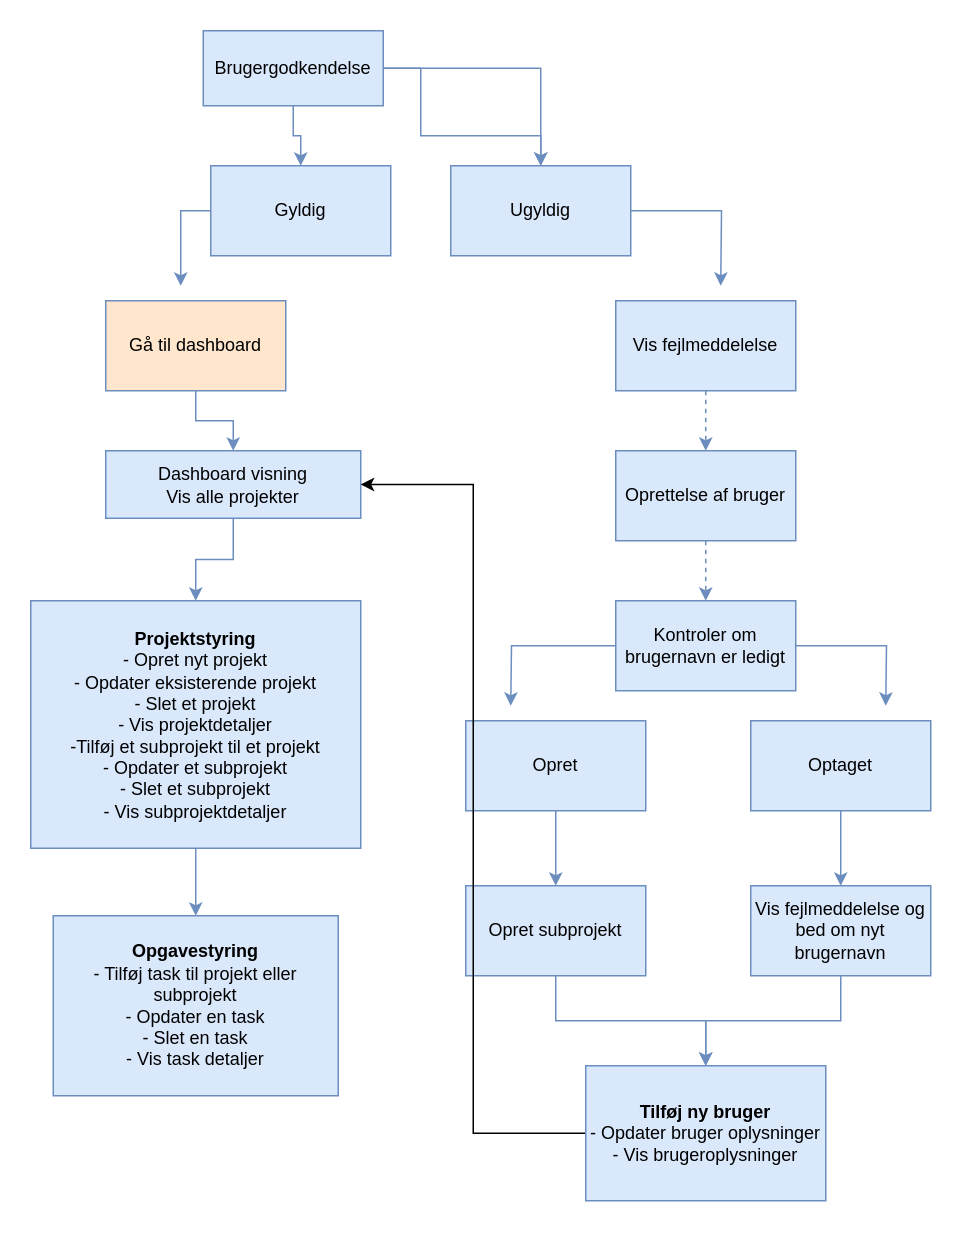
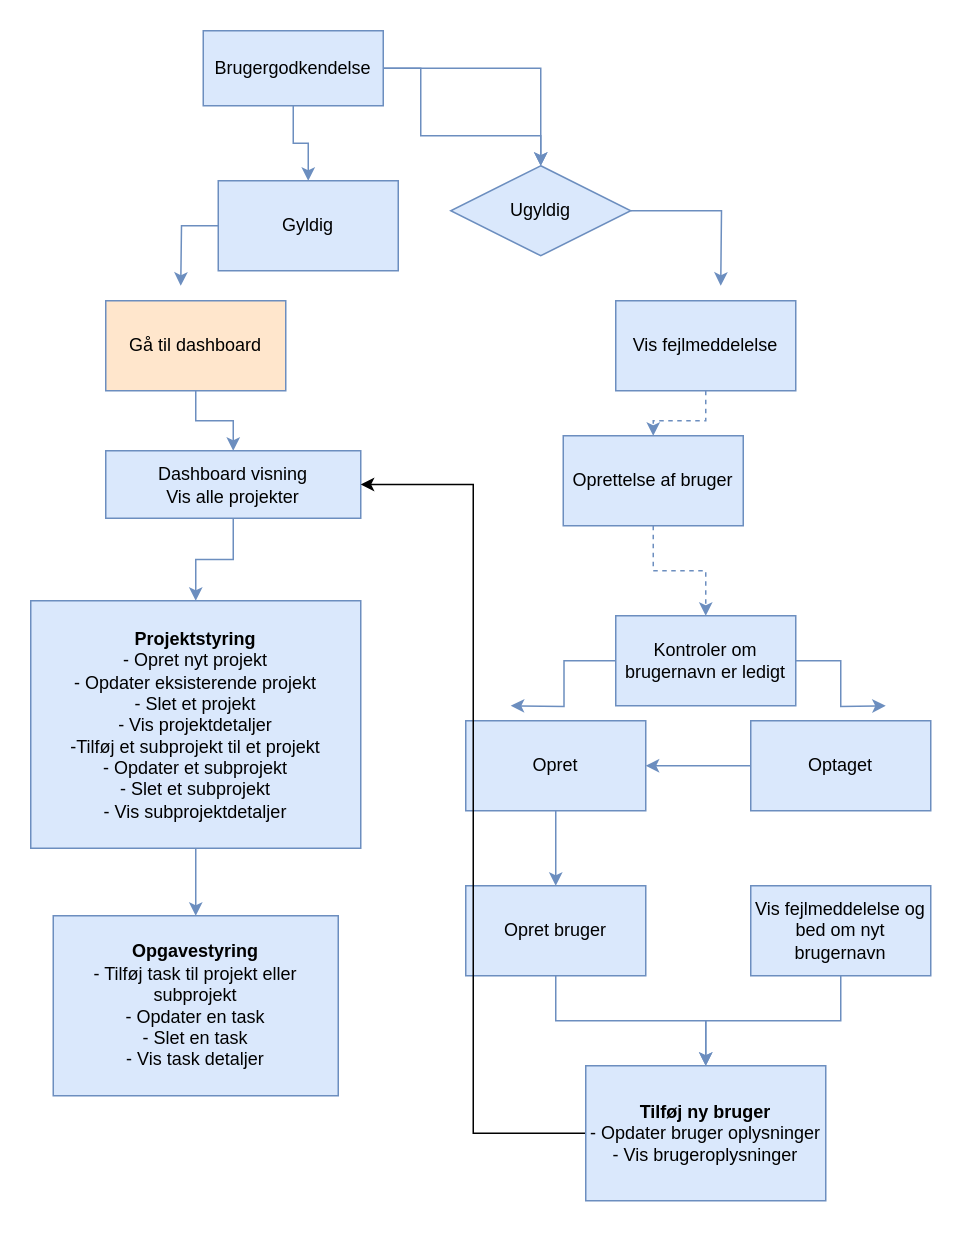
node "Gyldig": moved (301, 211) -> (308, 226)
node "Ugyldig": shape rectangle -> diamond
node "Oprettelse af bruger": moved (706, 496) -> (653, 481)
node "Kontroler om brugernavn er ledigt": moved (706, 646) -> (706, 661)
edge "Optaget" -> "Vis fejlmeddelelse og bed om nyt brugernavn": now "Optaget" -> "Opret"
node "Opret subprojekt": label "Opret subprojekt" -> "Opret bruger"
